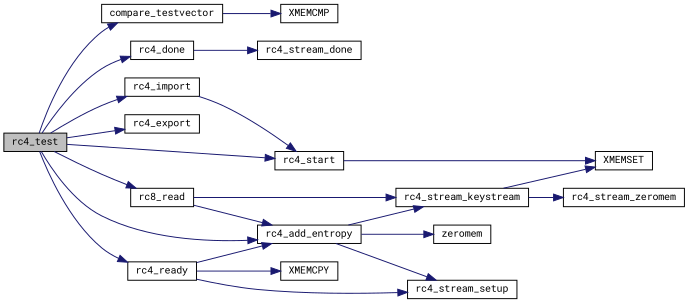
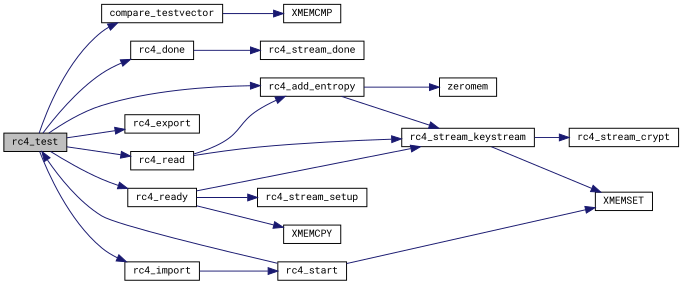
edge "rc4_test" -> "rc4_start": reversed
node "rc8_read": label "rc8_read" -> "rc4_read"
node "rc4_stream_zeromem": label "rc4_stream_zeromem" -> "rc4_stream_crypt"
edge "rc4_ready" -> "rc4_add_entropy": now "rc4_ready" -> "rc4_stream_keystream"
edge "rc4_add_entropy" -> "rc4_stream_setup": removed
